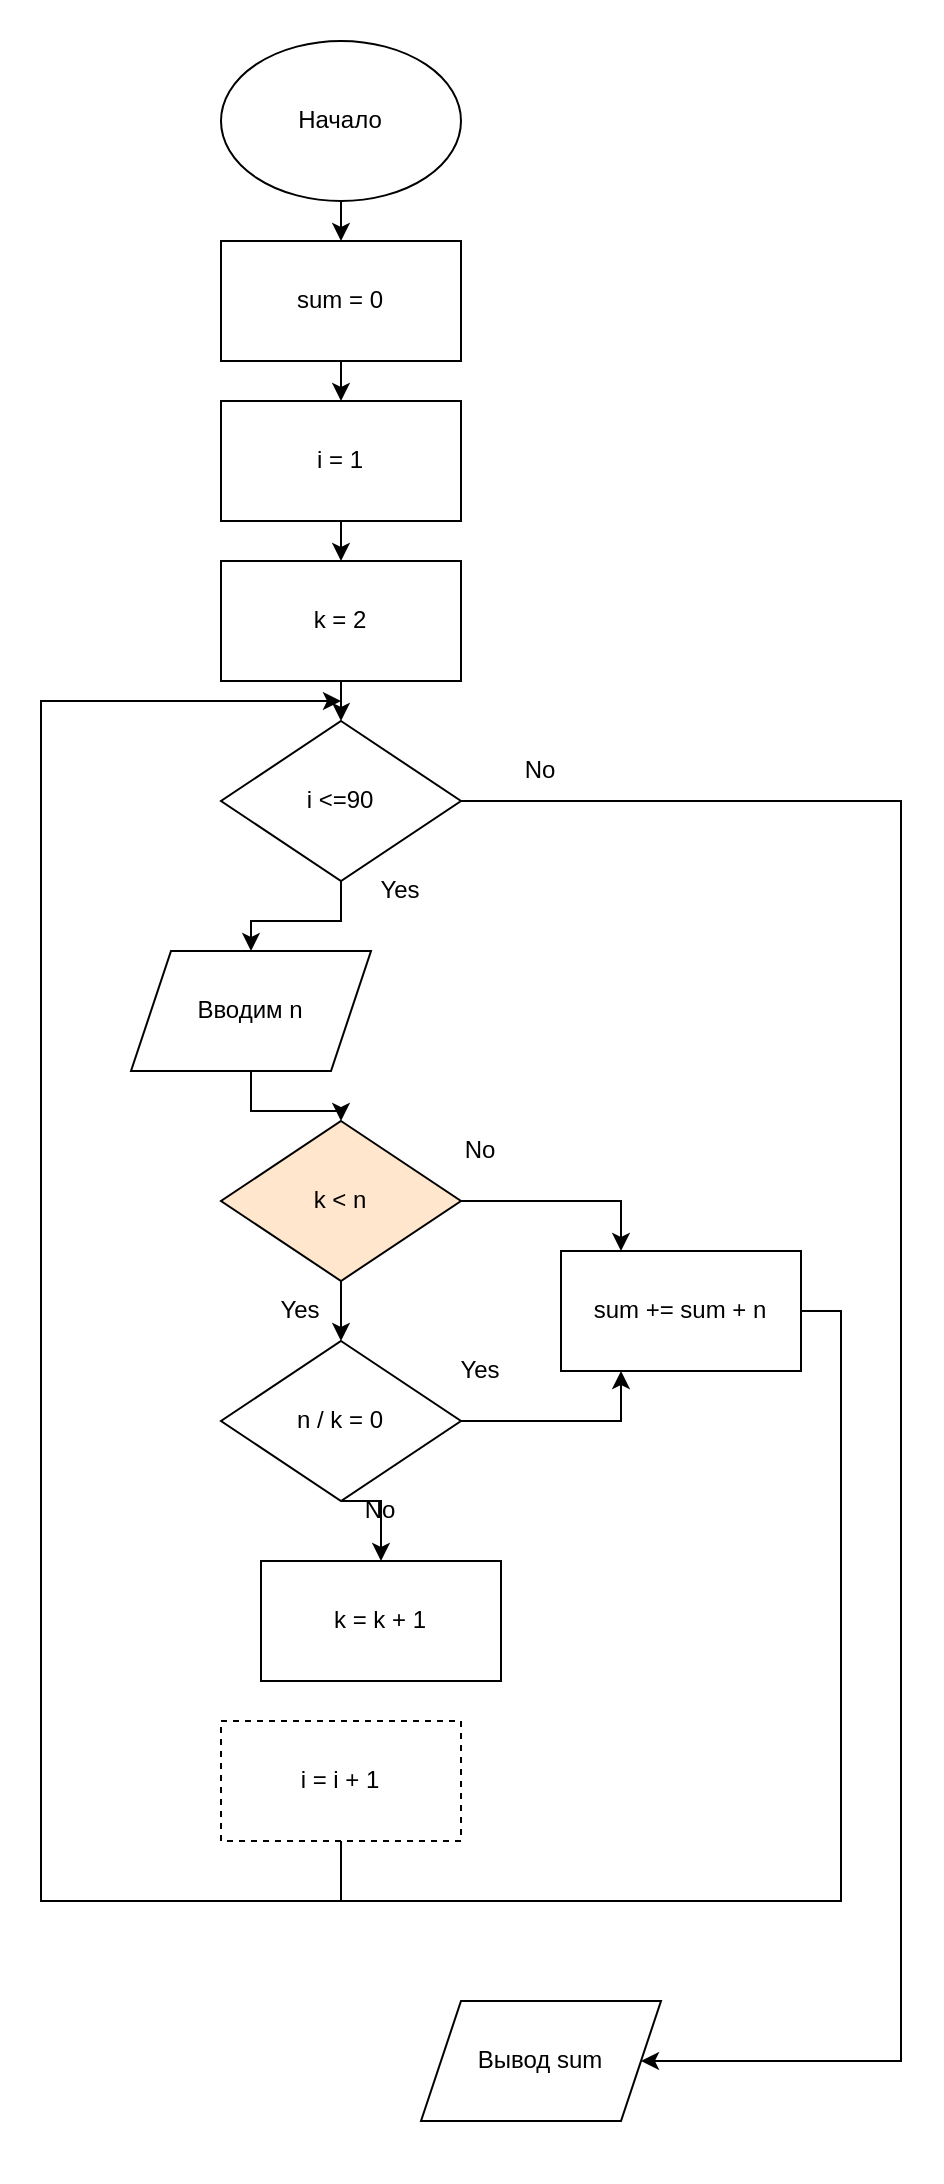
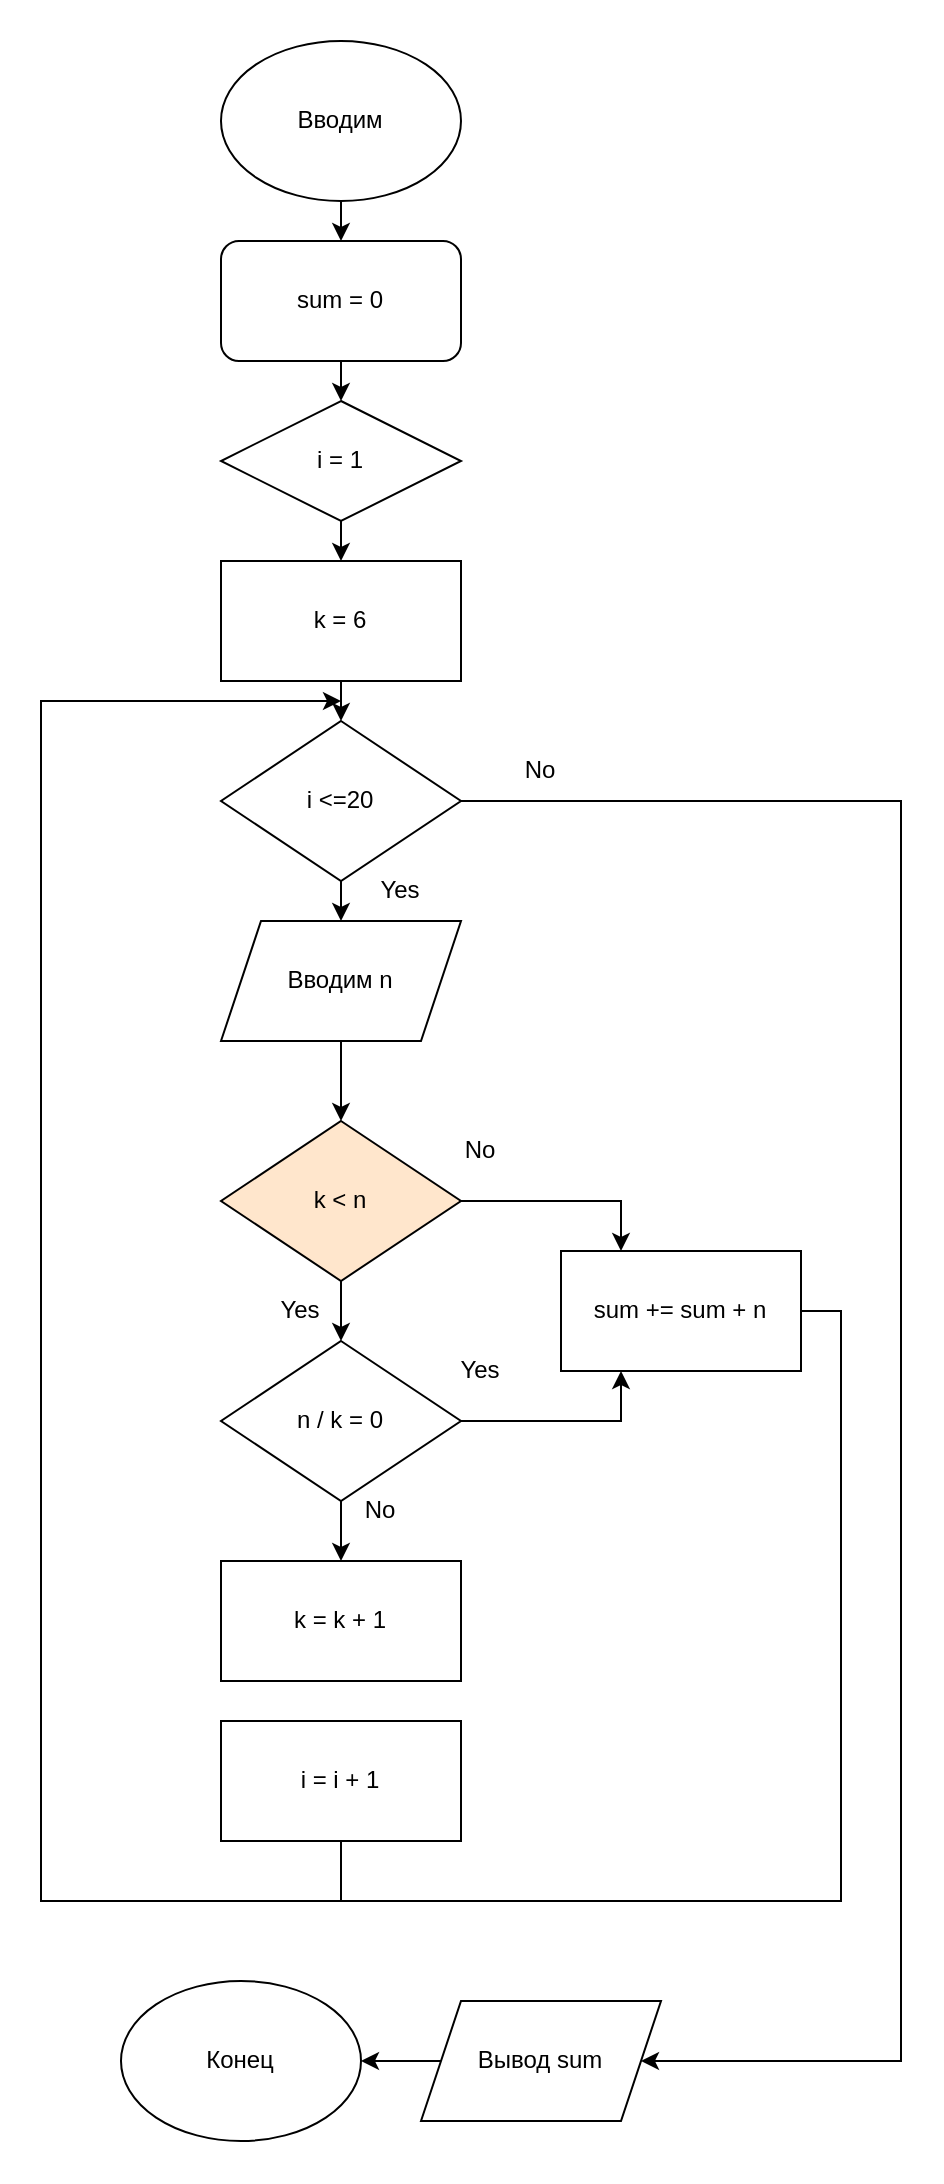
node "Начало": label "Начало" -> "Вводим"
node "sum = 0": shape rectangle -> rounded rectangle
node "i = 1": shape rectangle -> diamond
node "k = 2": label "k = 2" -> "k = 6"
node "i <=90": label "i <=90" -> "i <=20"
node "Вводим n": moved (251, 1011) -> (341, 981)
node "k = k + 1": moved (381, 1621) -> (341, 1621)
node "i = i + 1": style dashed -> solid
node "Конец": added
edge "Вывод sum" -> "Конец": added
